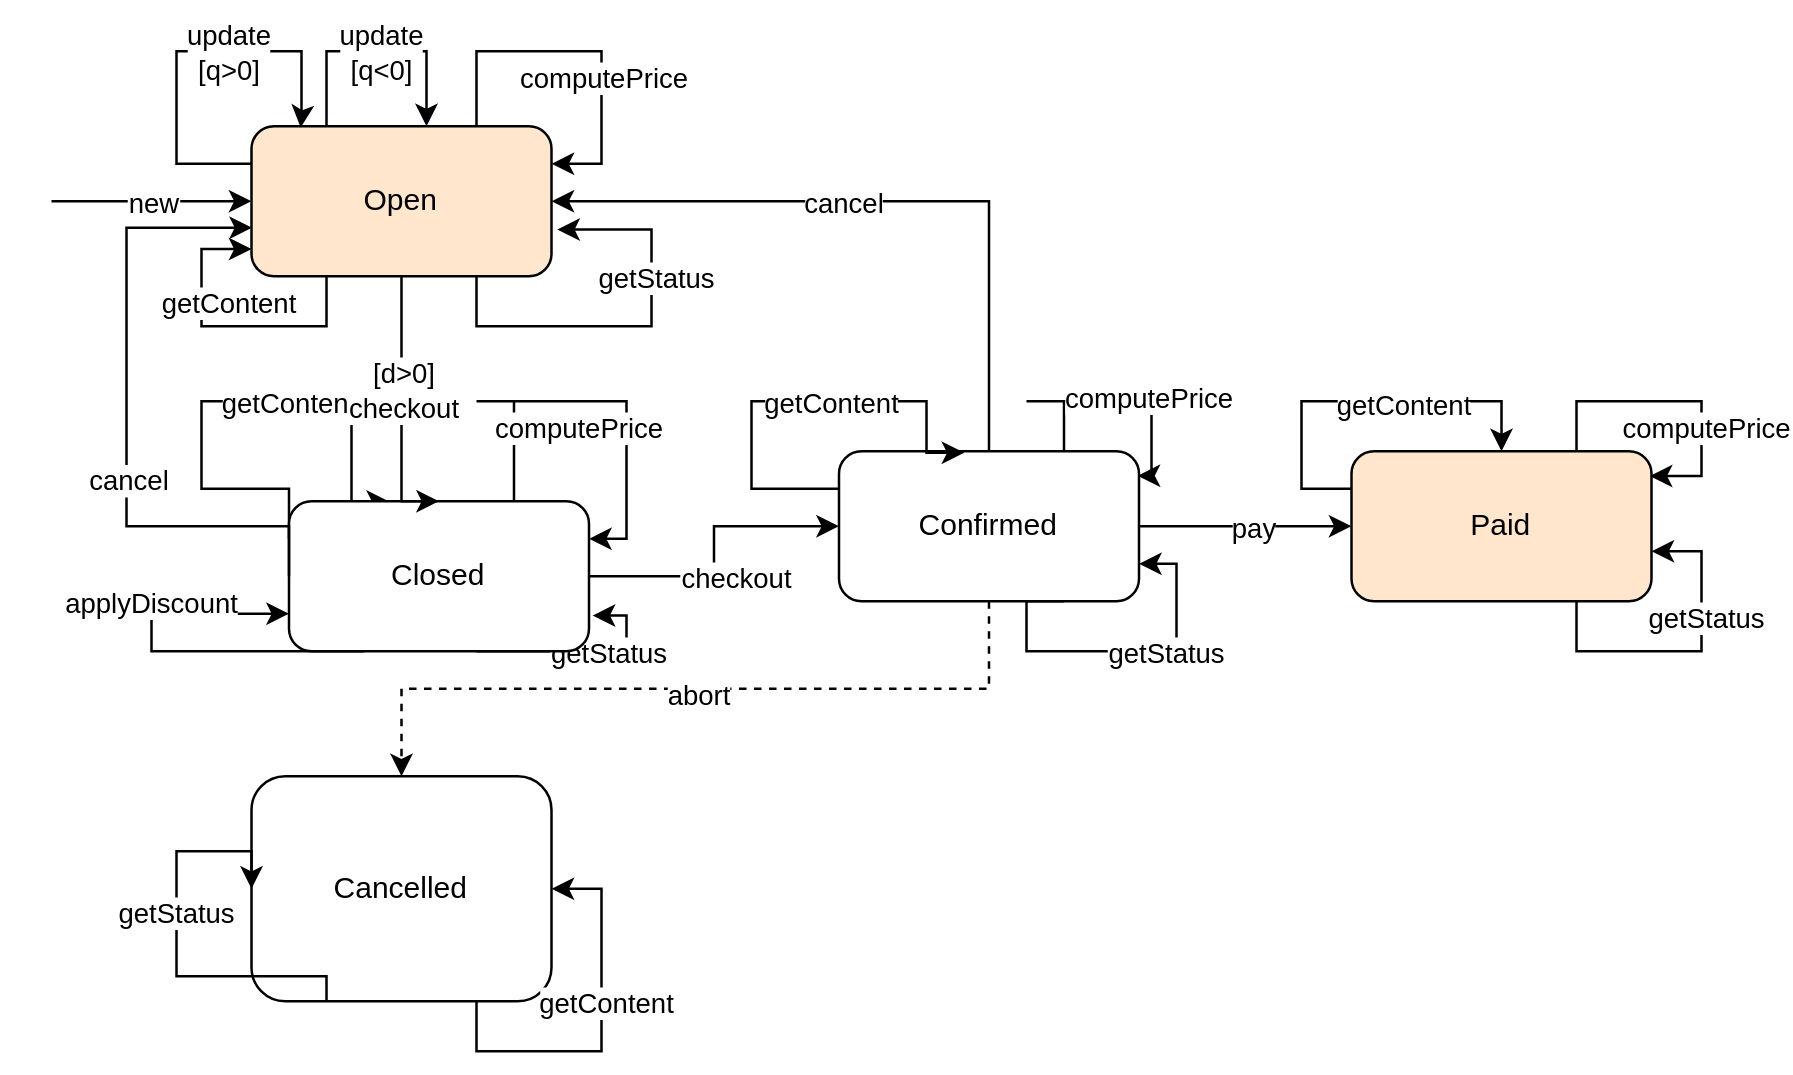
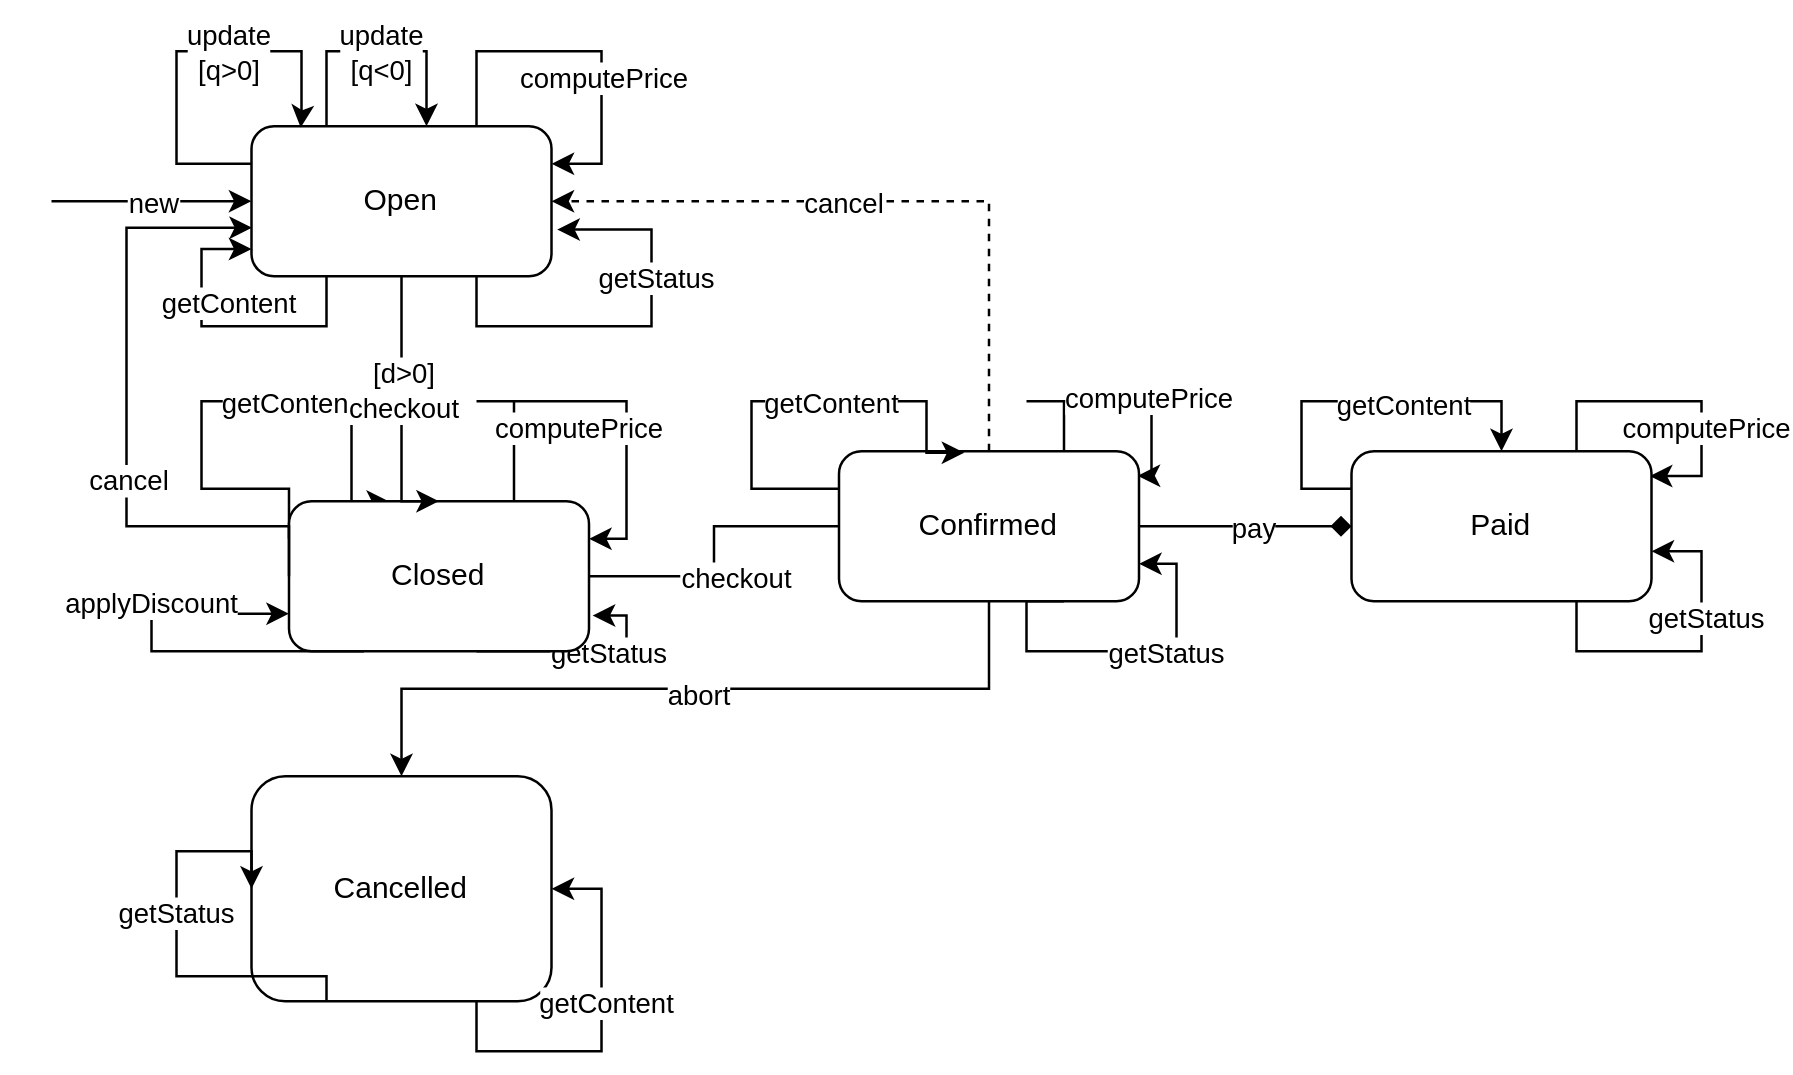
node "Open": fillcolor #ffe6cc -> #ffffff
edge "Confirmed" -> "Open": style solid -> dashed
edge "Closed" -> "Confirmed": arrowhead classic -> none
edge "Confirmed" -> "Paid": arrowhead classic -> diamond
node "Paid": fillcolor #ffe6cc -> #ffffff
edge "Confirmed" -> "Cancelled": style dashed -> solid
